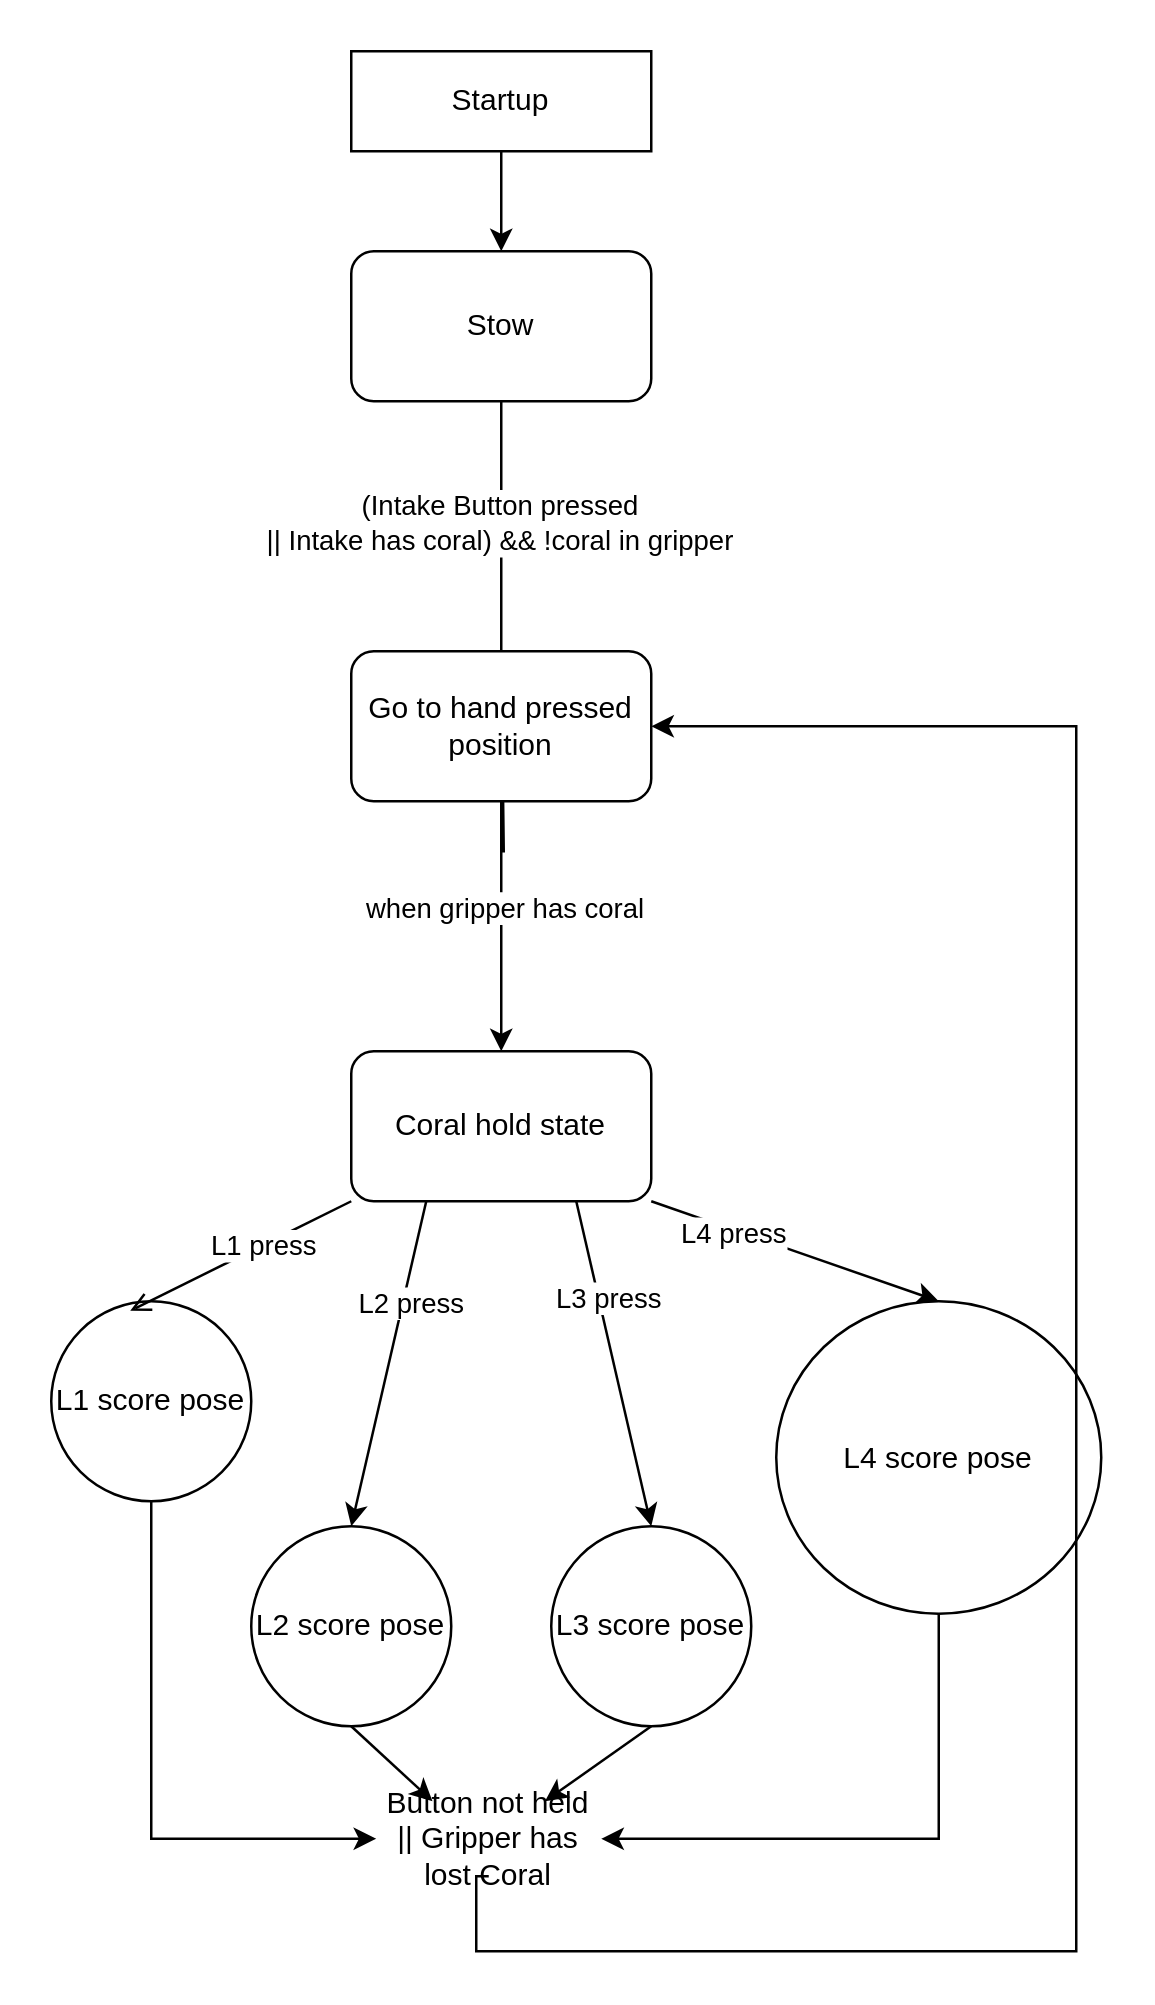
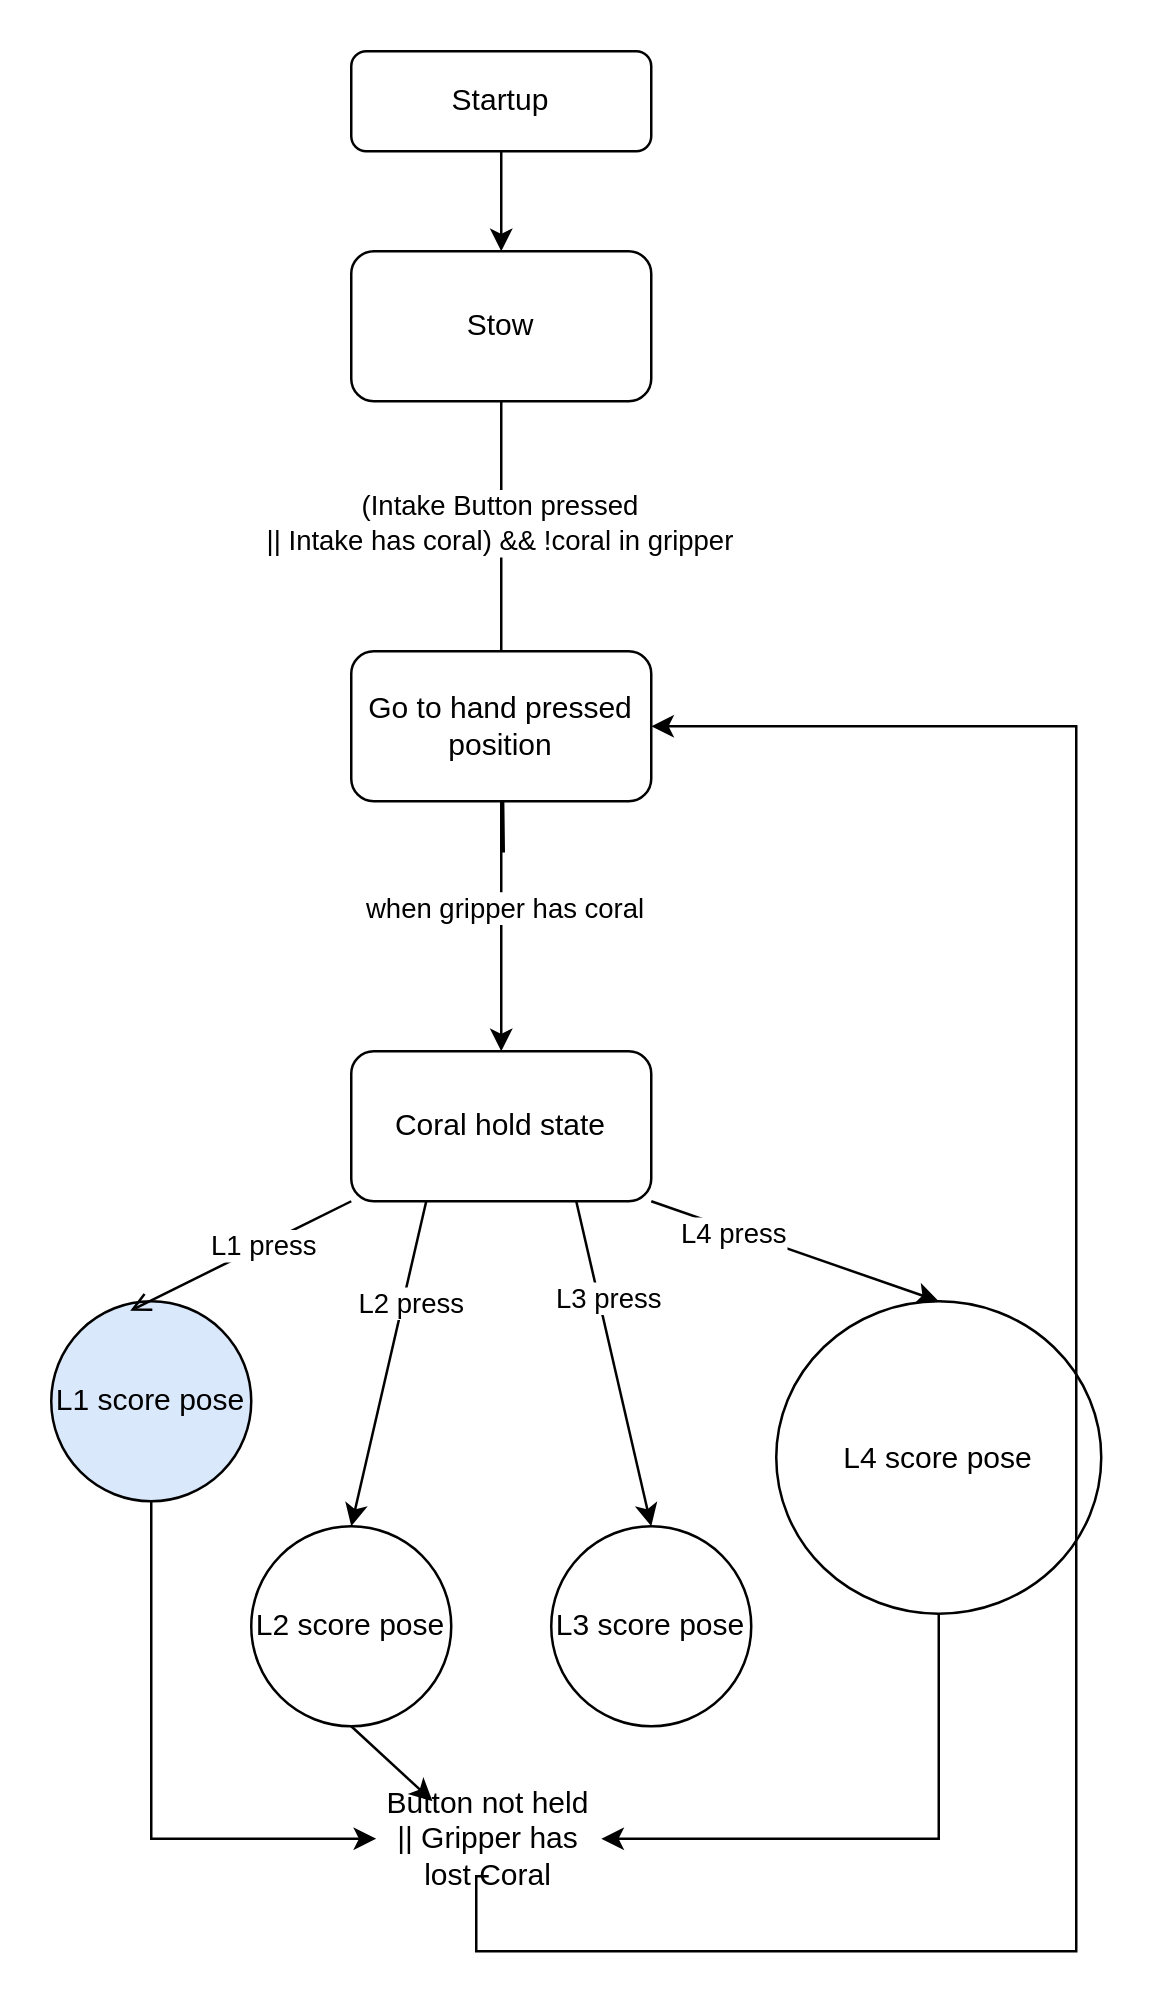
node "Startup": shape rectangle -> rounded rectangle
node "L1 score pose": fillcolor #ffffff -> #dae8fc
edge "L3 score pose" -> "Button not held || Gripper has lost Coral": removed
